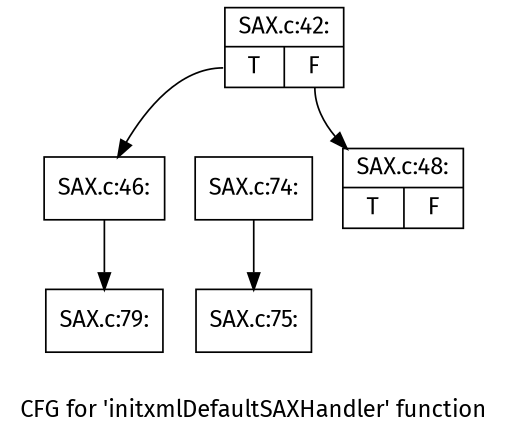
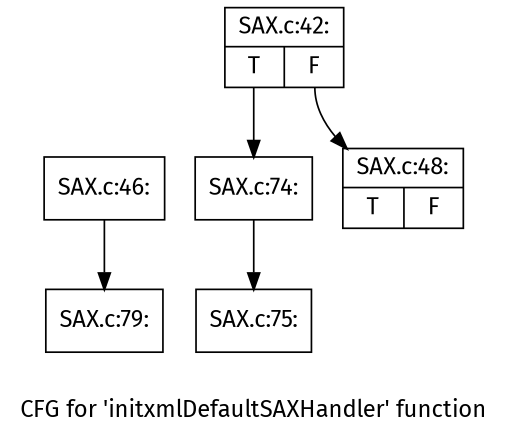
edge "SAX.c:42:" -> "SAX.c:46:": now "SAX.c:42:" -> "SAX.c:74:"
